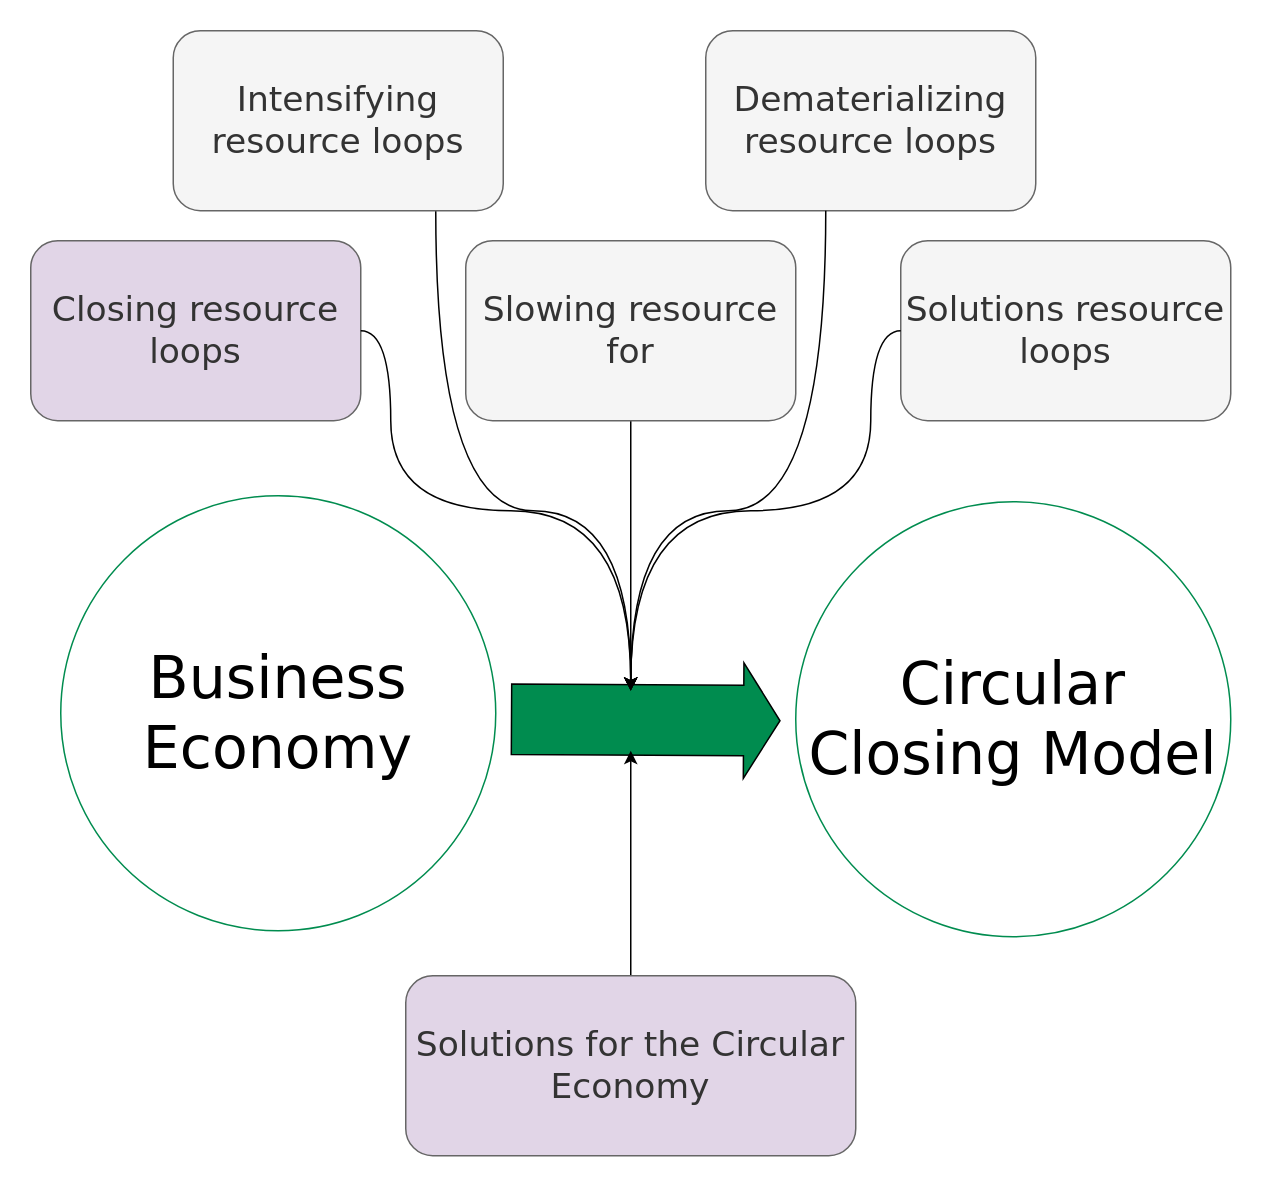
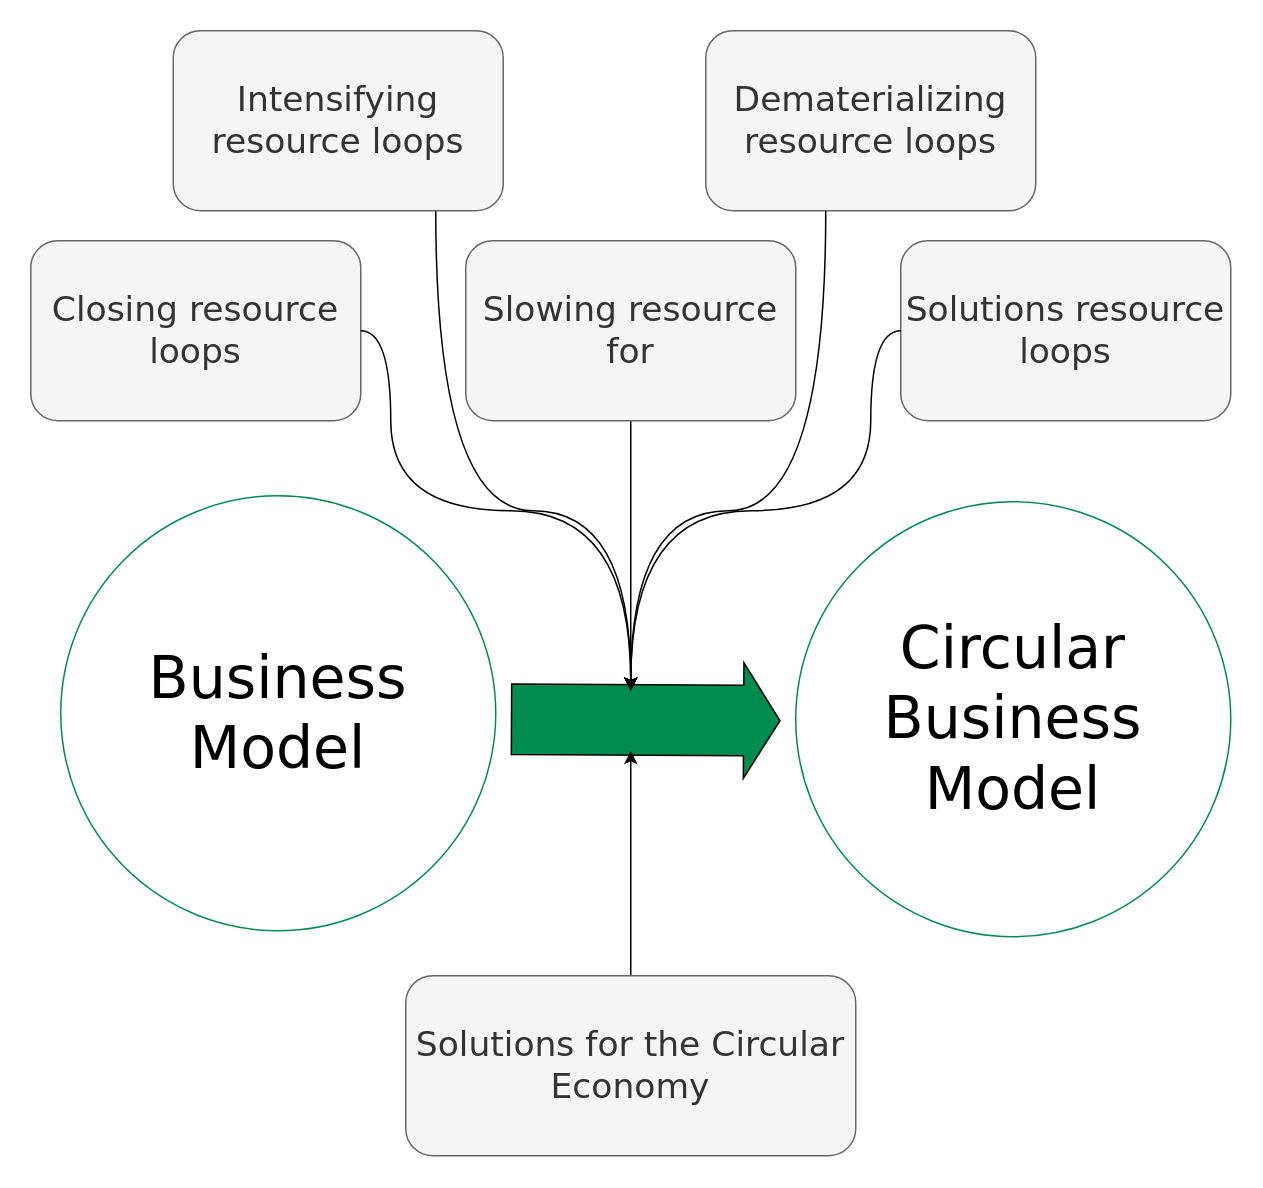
node "Closing resource loops": fillcolor #e1d5e7 -> #f5f5f5
node "Business Economy": label "Business Economy" -> "Business Model"
node "Circular Closing Model": label "Circular Closing Model" -> "Circular Business Model"
node "Solutions for the Circular Economy": fillcolor #e1d5e7 -> #f5f5f5
